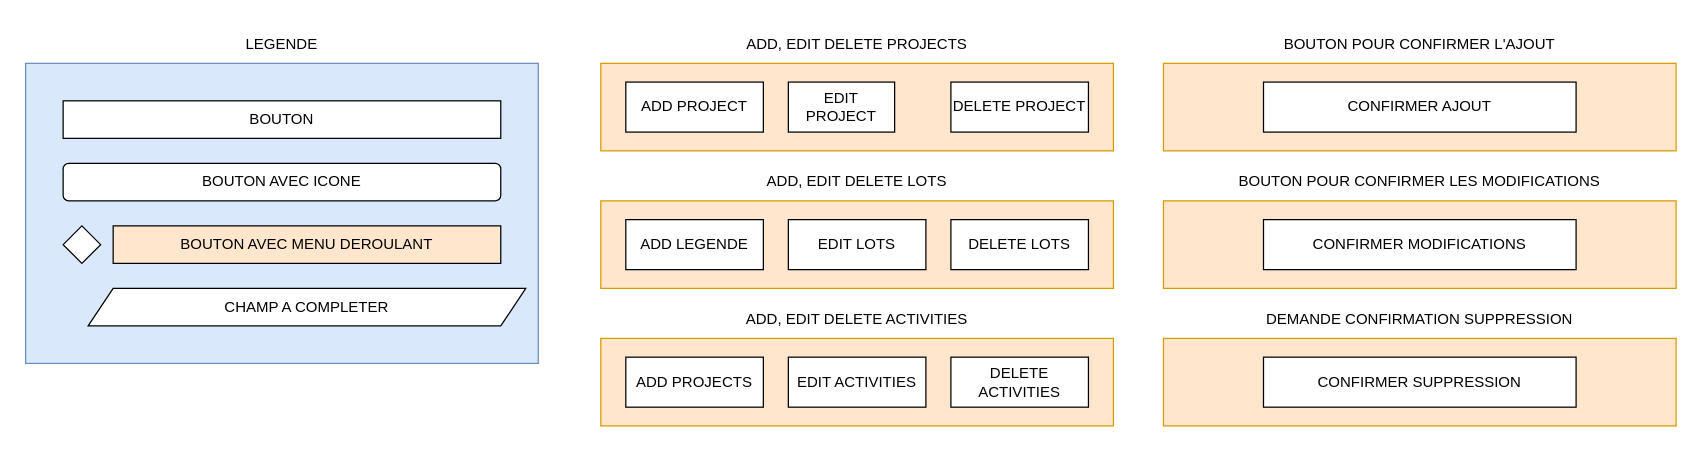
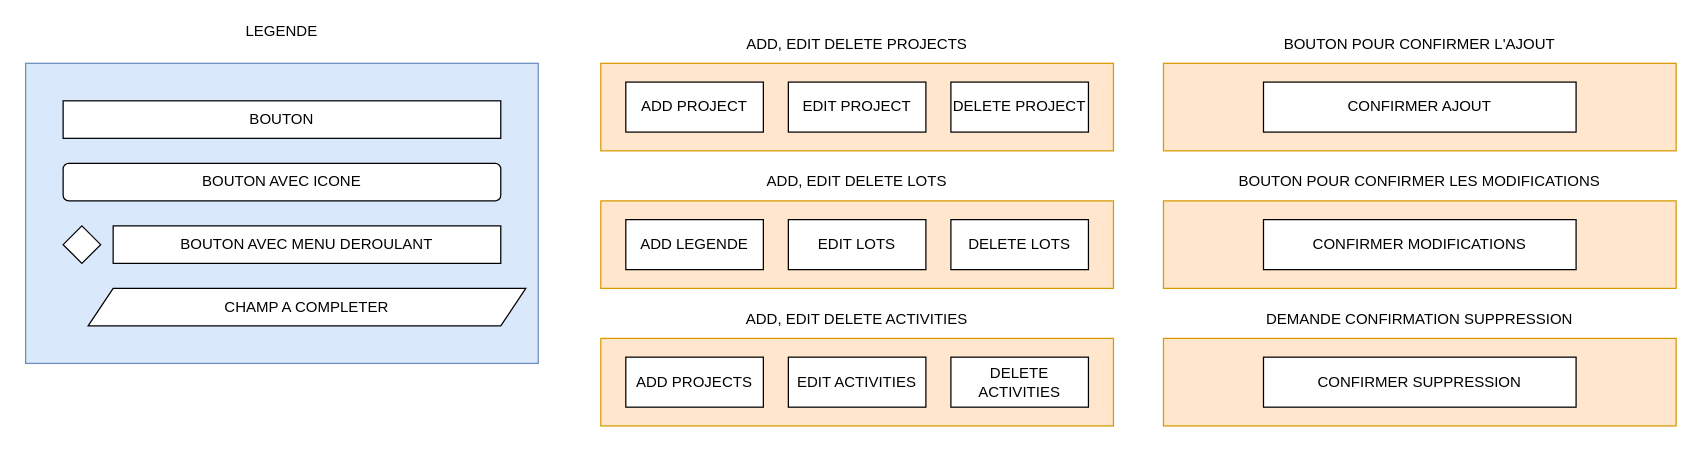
node "LEGENDE": moved (282, 44) -> (282, 32)
node "EDIT PROJECT": size 106x50 -> 138x50
node "BOUTON AVEC MENU DEROULANT": fillcolor #ffe6cc -> #ffffff
